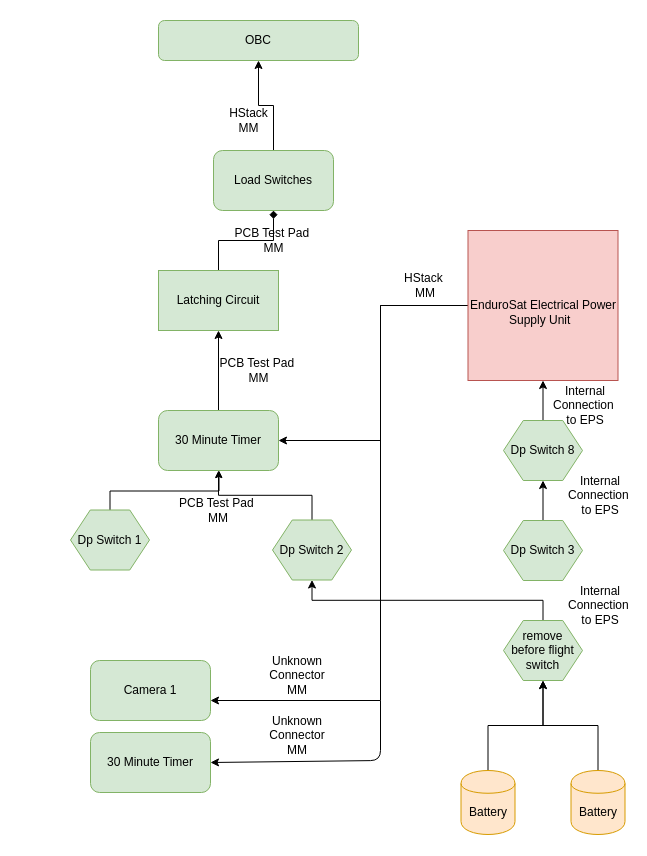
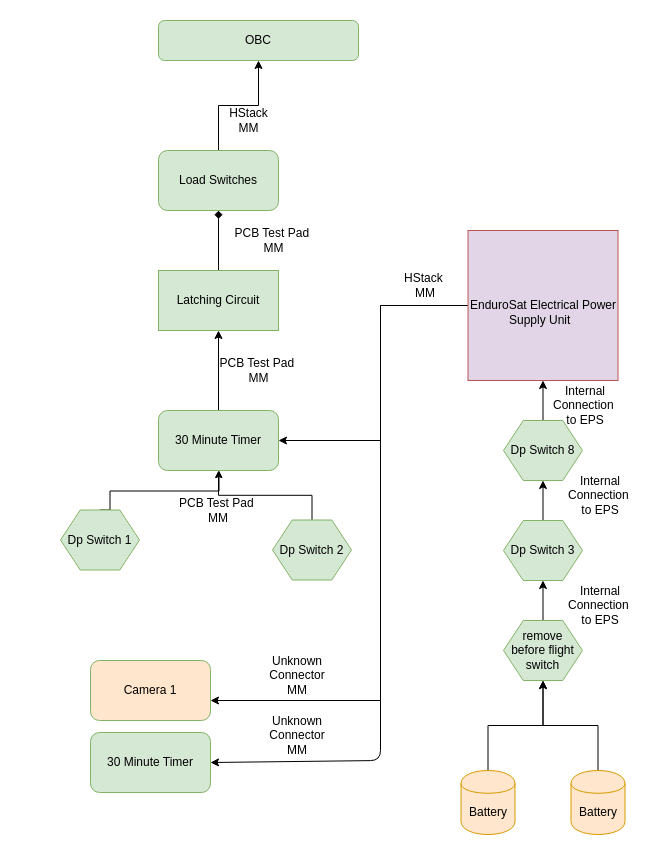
node "Load Switches": moved (274, 181) -> (219, 181)
node "EnduroSat Electrical Power Supply Unit": fillcolor #f8cecc -> #e1d5e7
node "Dp Switch 1": moved (110, 540) -> (100, 540)
edge "remove before flight switch" -> "Dp Switch 2": now "remove before flight switch" -> "Dp Switch 3"
node "Camera 1": fillcolor #d5e8d4 -> #ffe6cc
